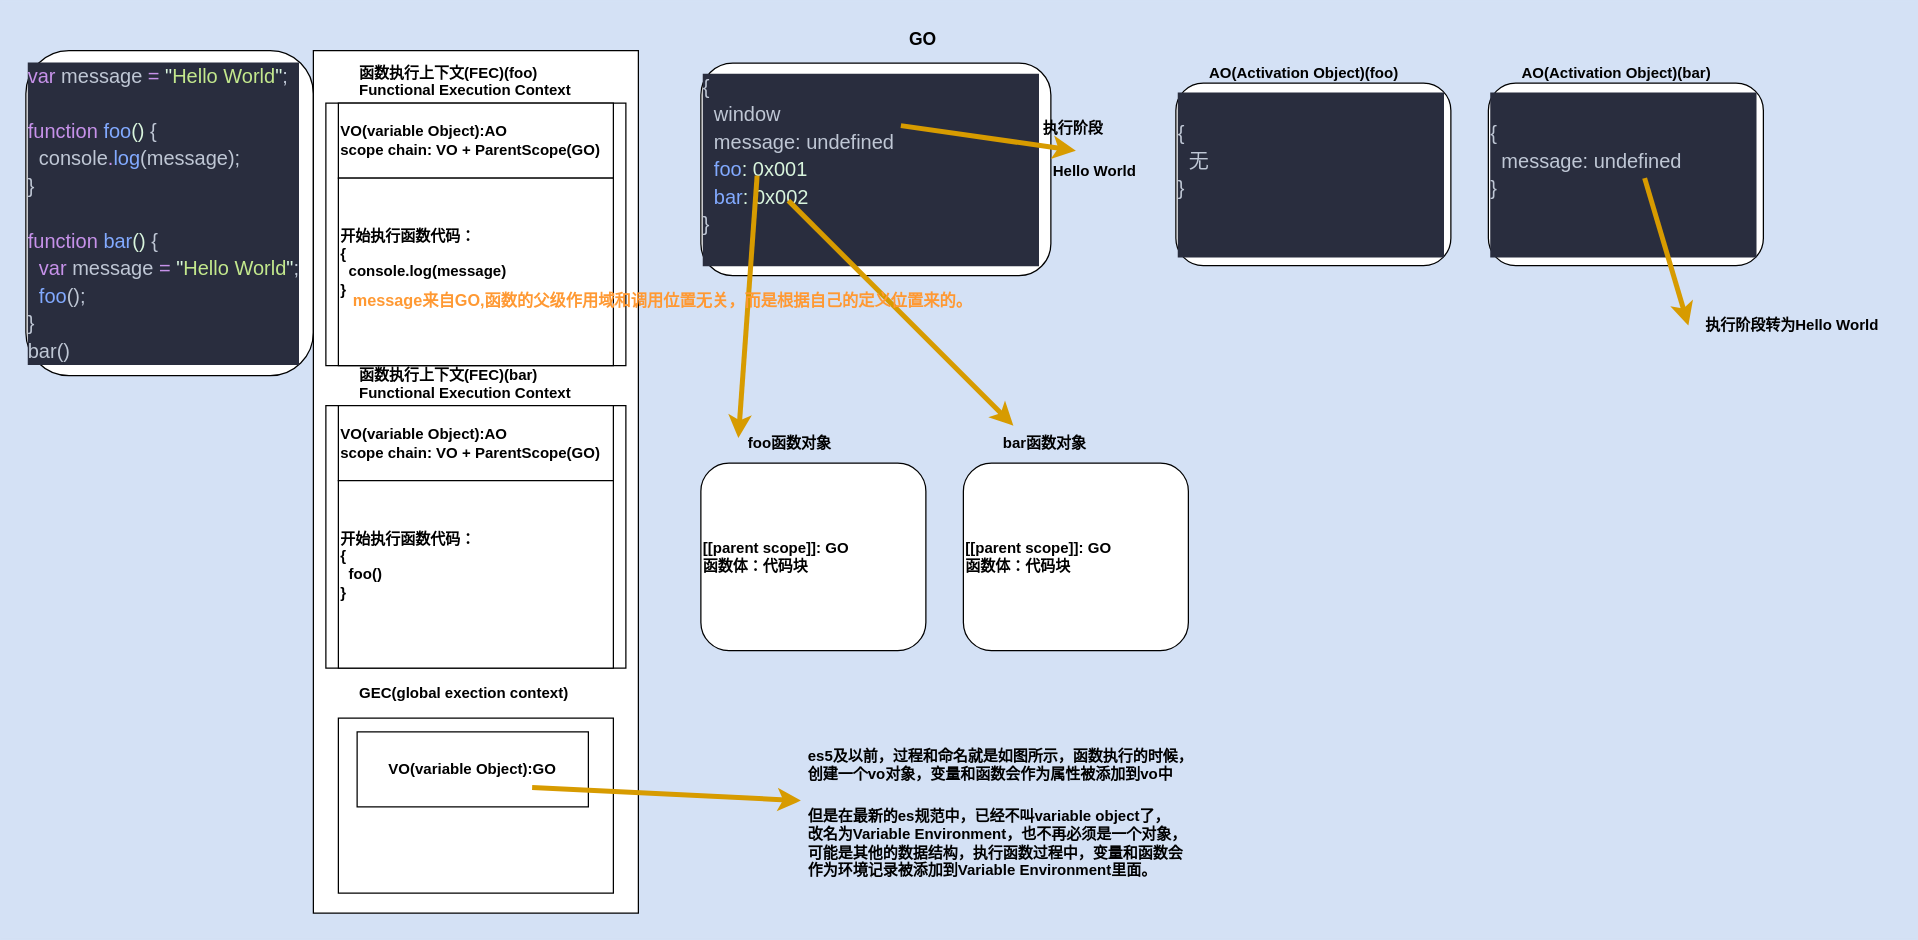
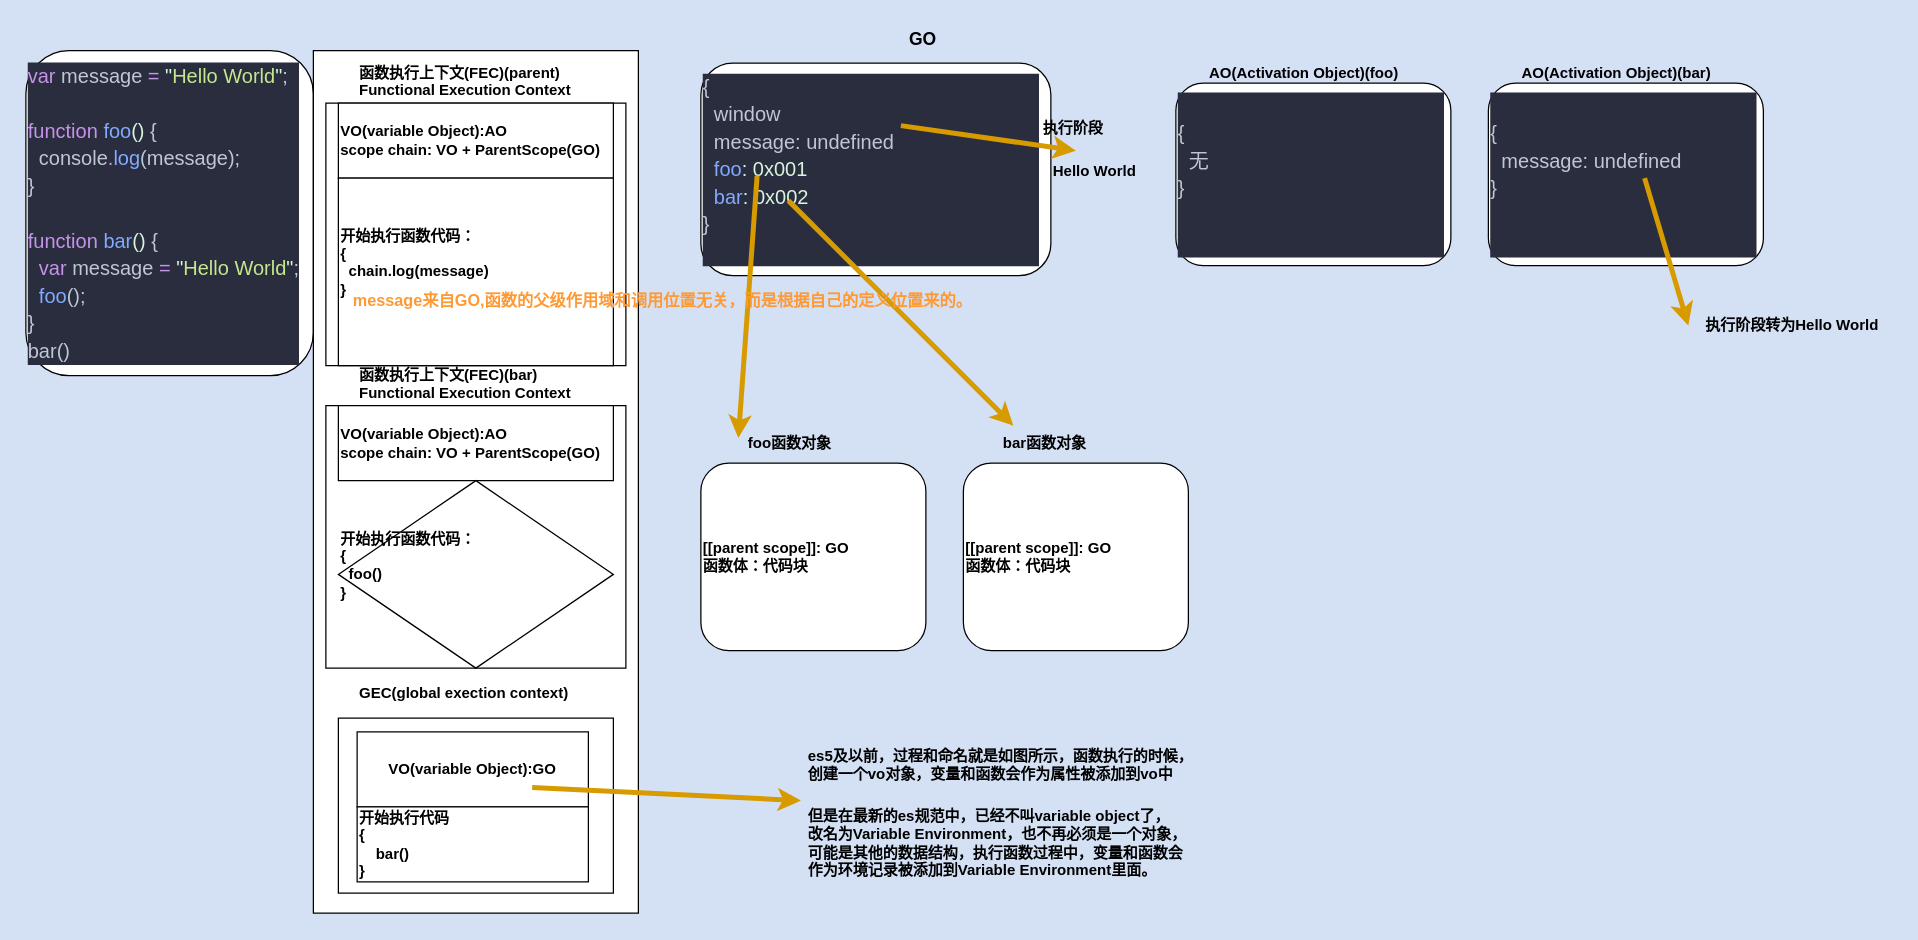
node "函数执行上下文(FEC)(foo) Functional Execution Context": label "函数执行上下文(FEC)(foo) Functional Execution Context" -> "函数执行上下文(FEC)(parent) Functional Execution Context"
node "开始执行函数代码： { console.log(message) }": label "开始执行函数代码： { console.log(message) }" -> "开始执行函数代码： { chain.log(message) }"
node "开始执行函数代码： { foo() }": shape rectangle -> diamond
node "开始执行代码 { bar() }": added
